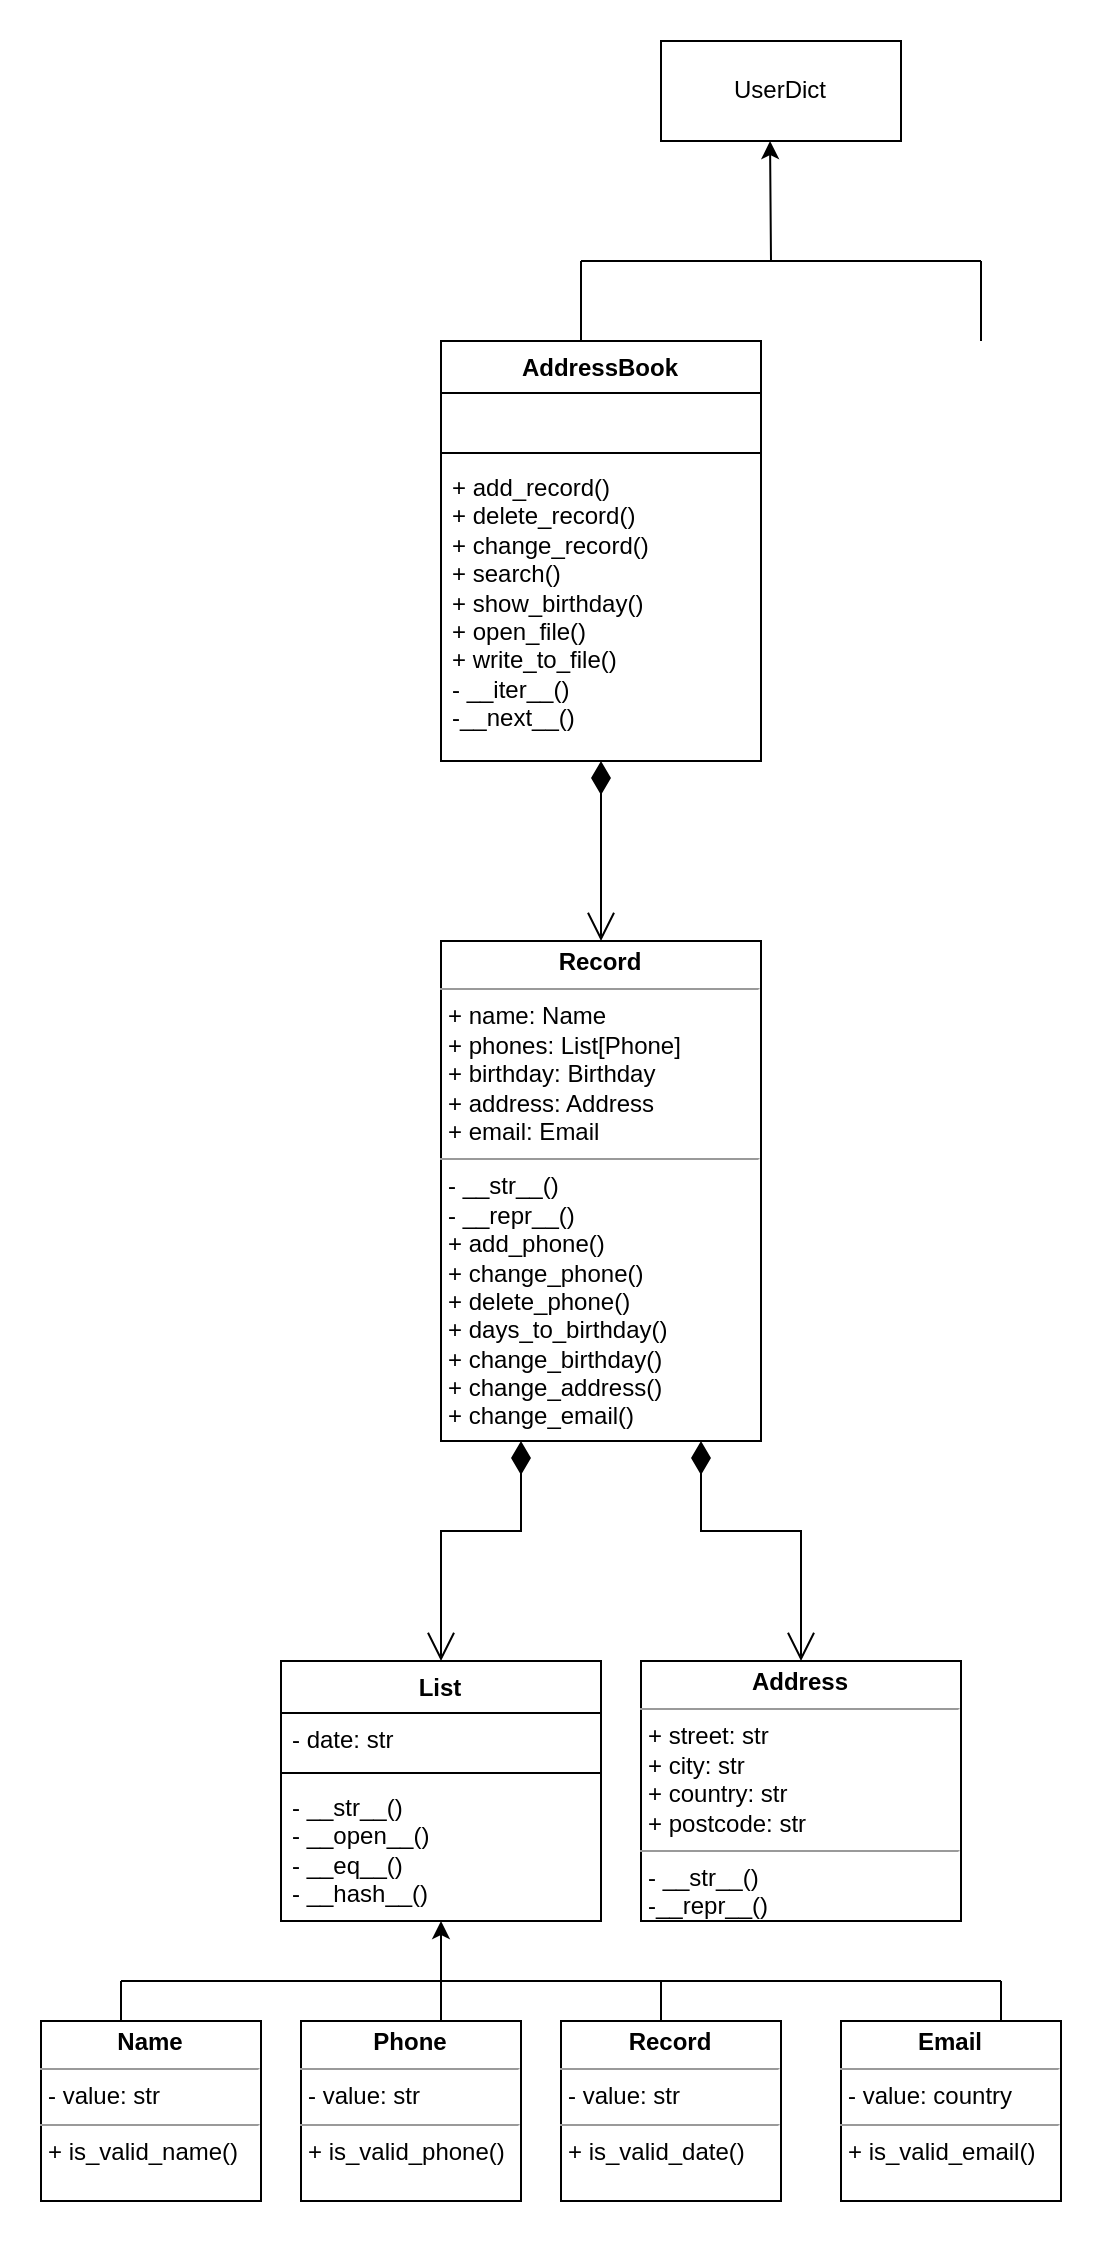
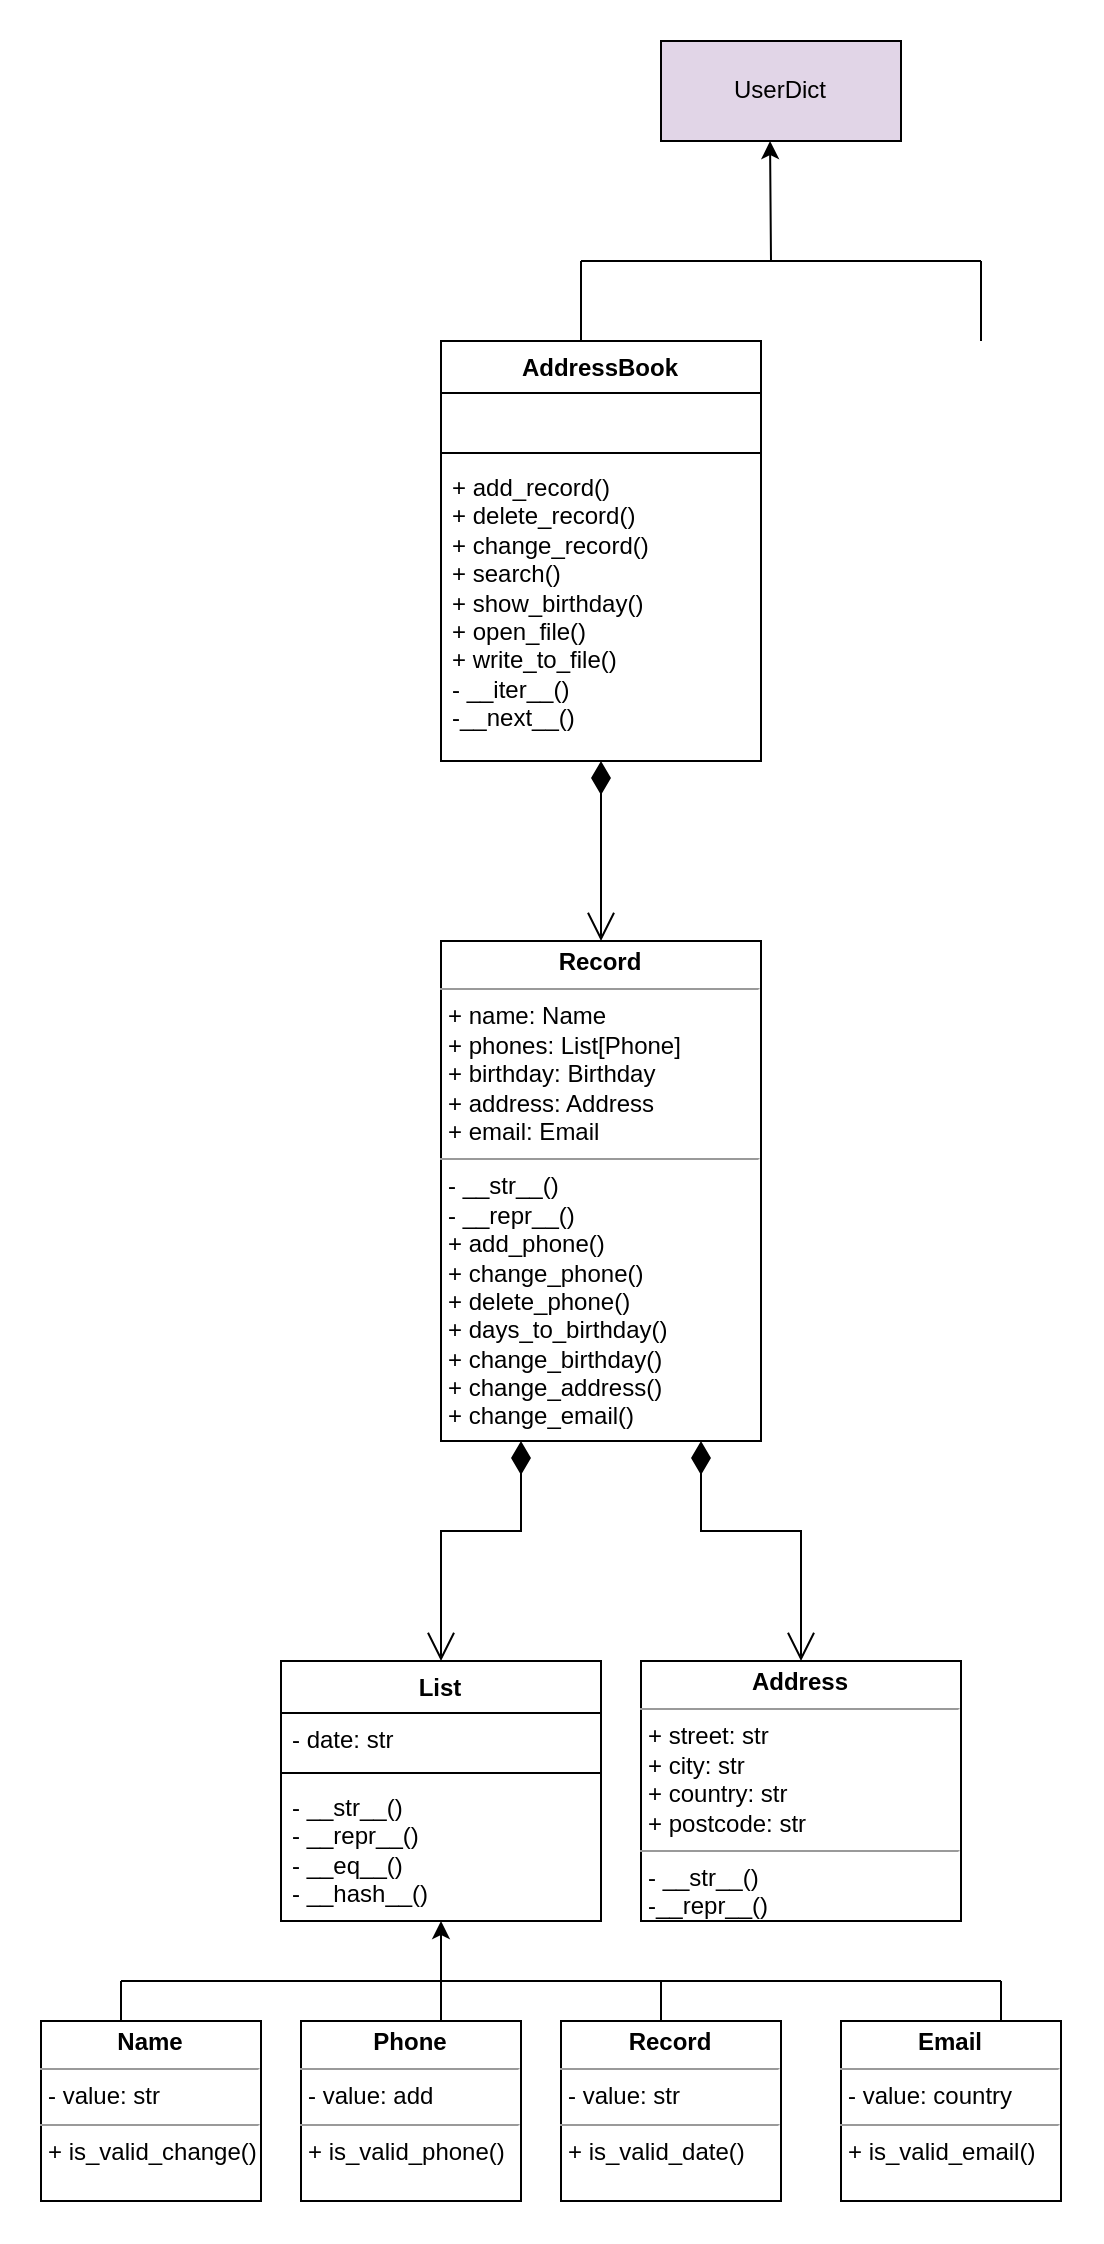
node "UserDict": fillcolor #ffffff -> #e1d5e7
node "- __str__() - __open__() - __eq__() - __hash__()": label "- __str__() - __open__() - __eq__() - __hash__()" -> "- __str__() - __repr__() - __eq__() - __hash__()"
node "Name - value: str + is_valid_name()": label "Name - value: str + is_valid_name()" -> "Name - value: str + is_valid_change()"
node "Phone - value: str + is_valid_phone()": label "Phone - value: str + is_valid_phone()" -> "Phone - value: add + is_valid_phone()"
